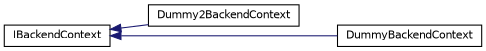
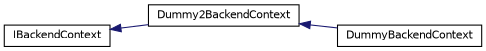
edge "DummyBackendContext" -> "IBackendContext": now "DummyBackendContext" -> "Dummy2BackendContext"
